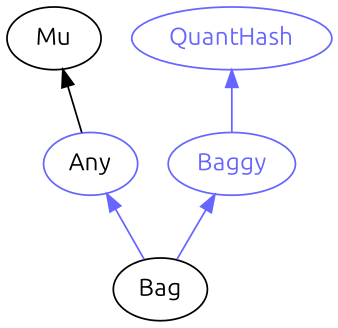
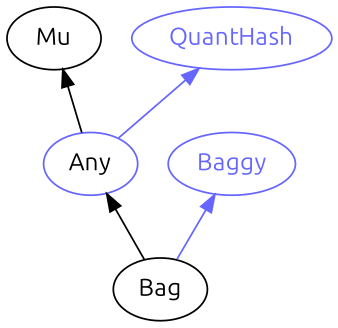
edge "Baggy" -> "QuantHash": now "Any" -> "QuantHash"
edge "Bag" -> "Any": color #6666ff -> #000000
